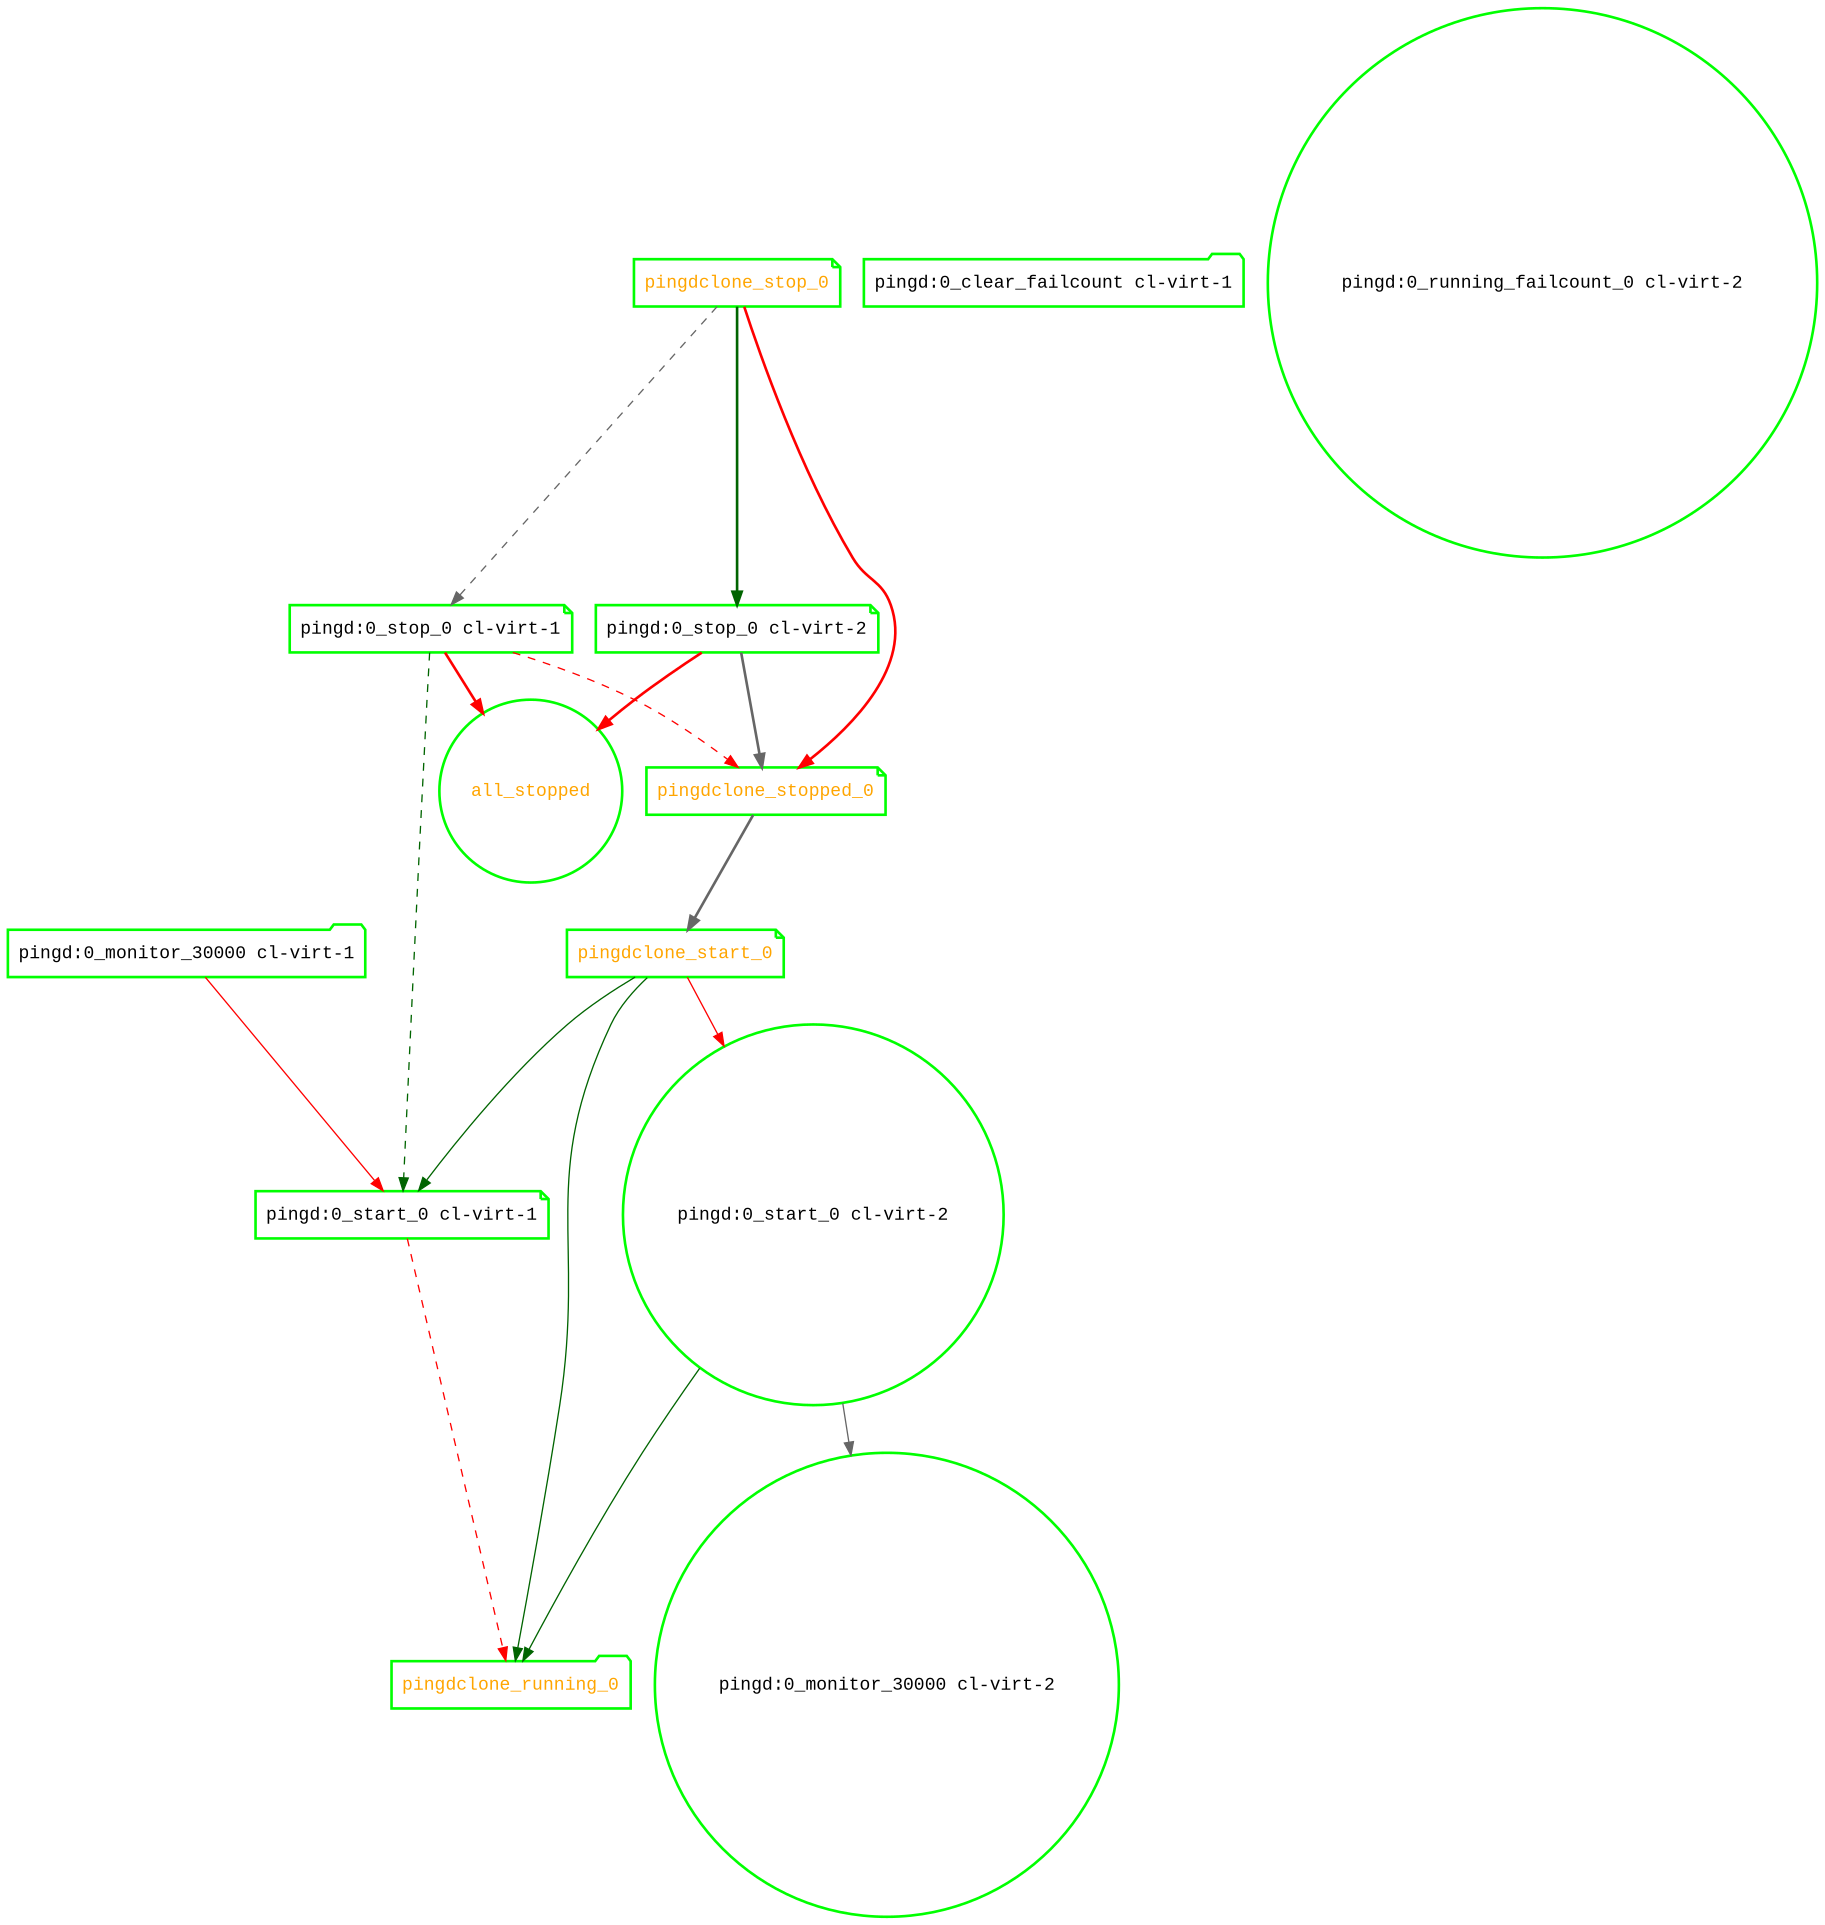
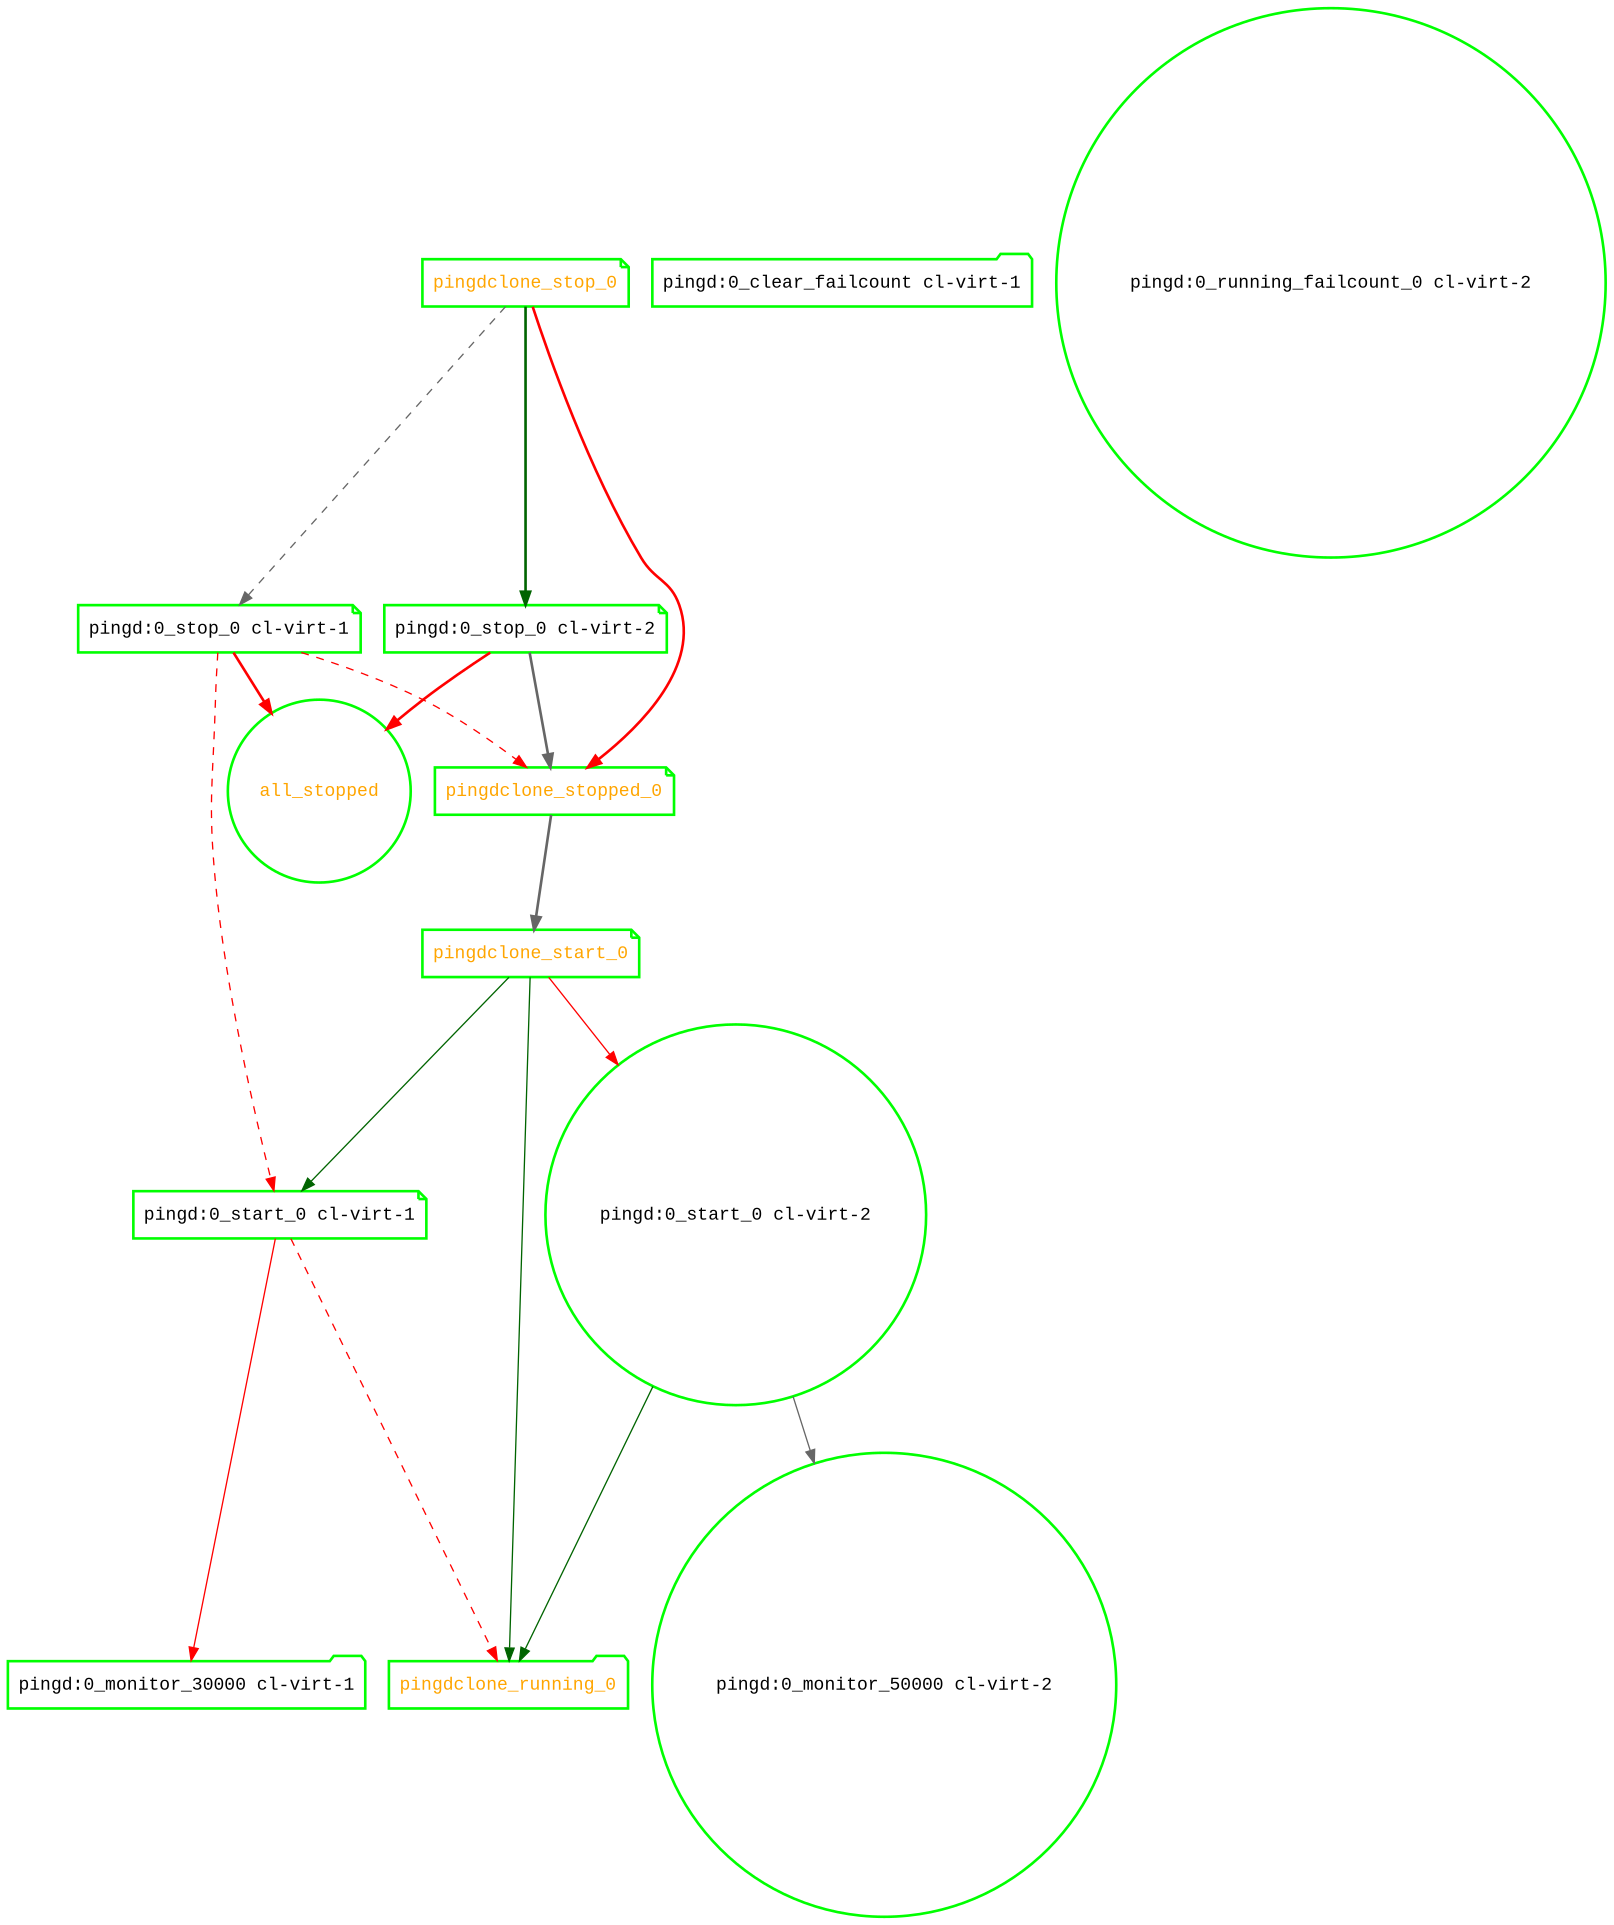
edge "pingd:0_stop_0 cl-virt-1" -> "pingd:0_start_0 cl-virt-1": color darkgreen -> red
edge "pingd:0_monitor_30000 cl-virt-1" -> "pingd:0_start_0 cl-virt-1": reversed
node "pingd:0_monitor_30000 cl-virt-2": label "pingd:0_monitor_30000 cl-virt-2" -> "pingd:0_monitor_50000 cl-virt-2"
